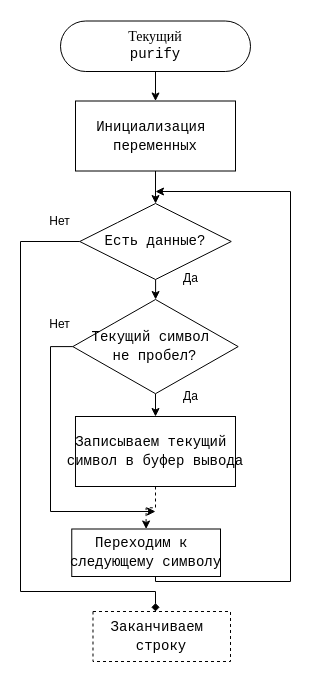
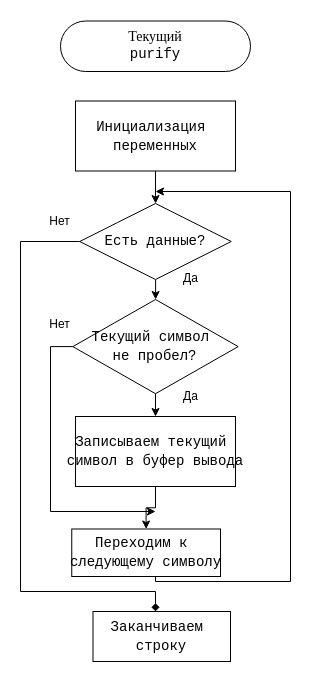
edge "Текущий purify" -> "Инициализация переменных": removed
node "Инициализация переменных": shape rounded rectangle -> rectangle
edge "Записываем текущий символ в буфер вывода" -> "Переходим к следующему символу": style dashed -> solid
node "Заканчиваем строку": style dashed -> solid
